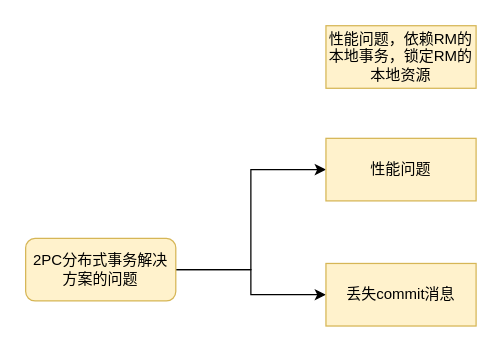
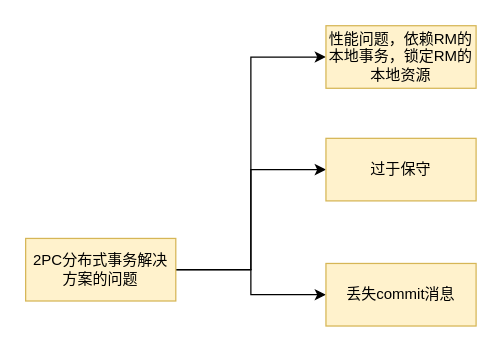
edge "2PC分布式事务解决方案的问题" -> "性能问题，依赖RM的本地事务，锁定RM的本地资源": added
node "性能问题": label "性能问题" -> "过于保守"
node "2PC分布式事务解决方案的问题": shape rounded rectangle -> rectangle
